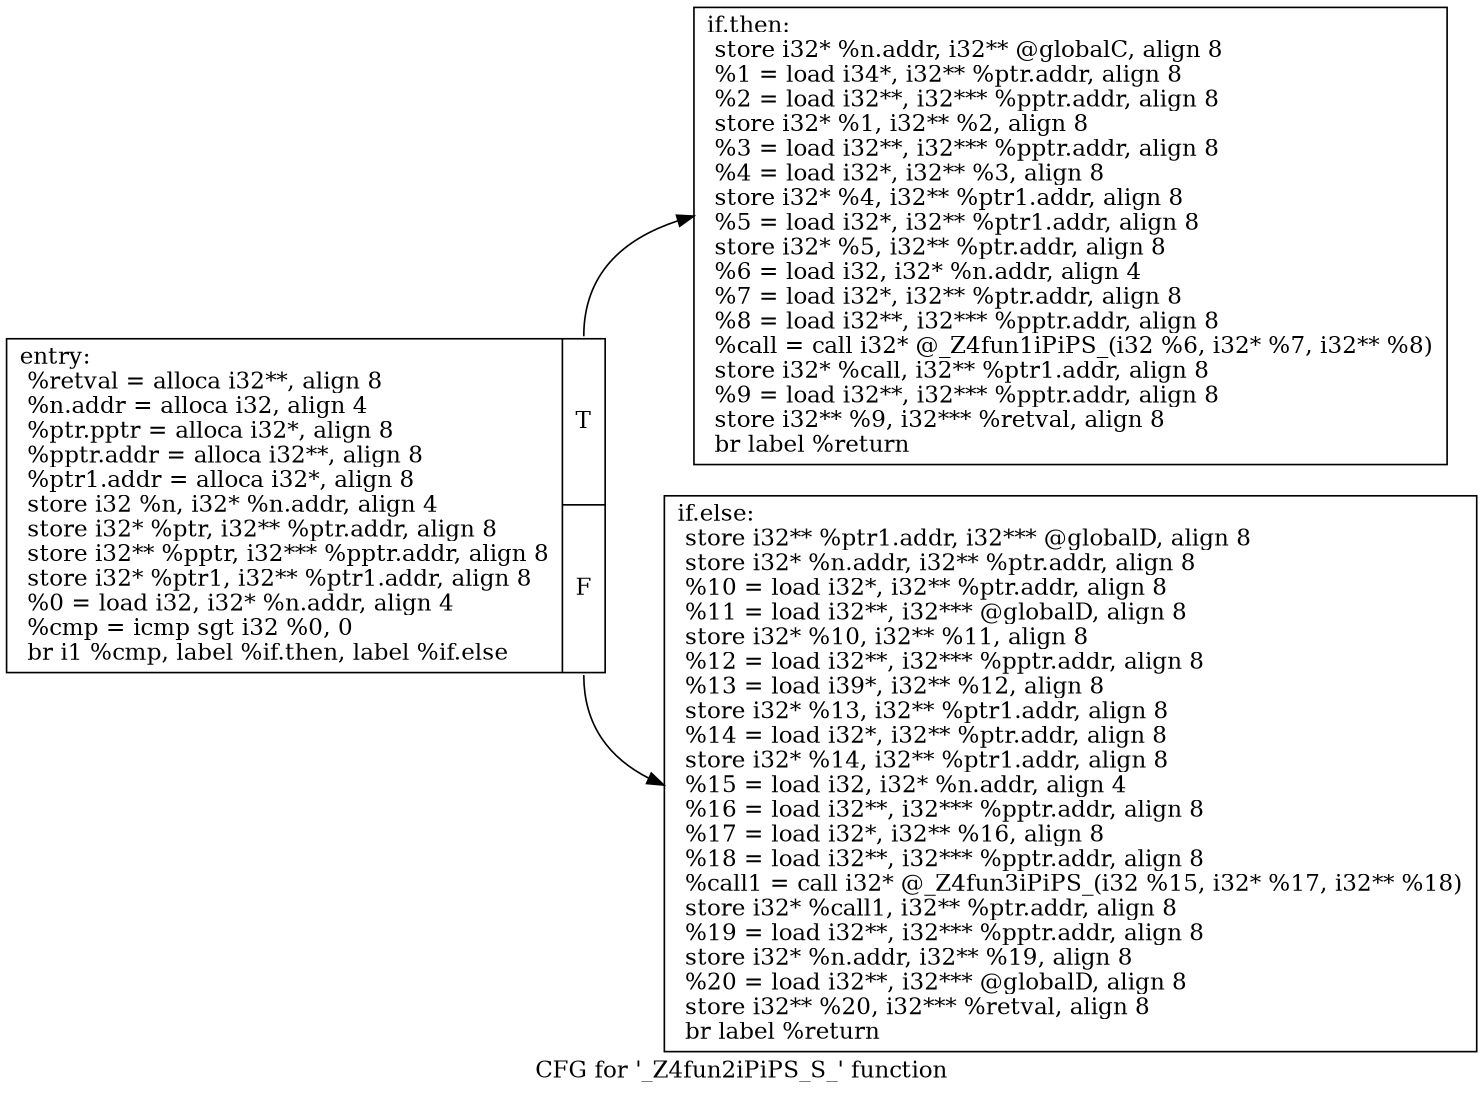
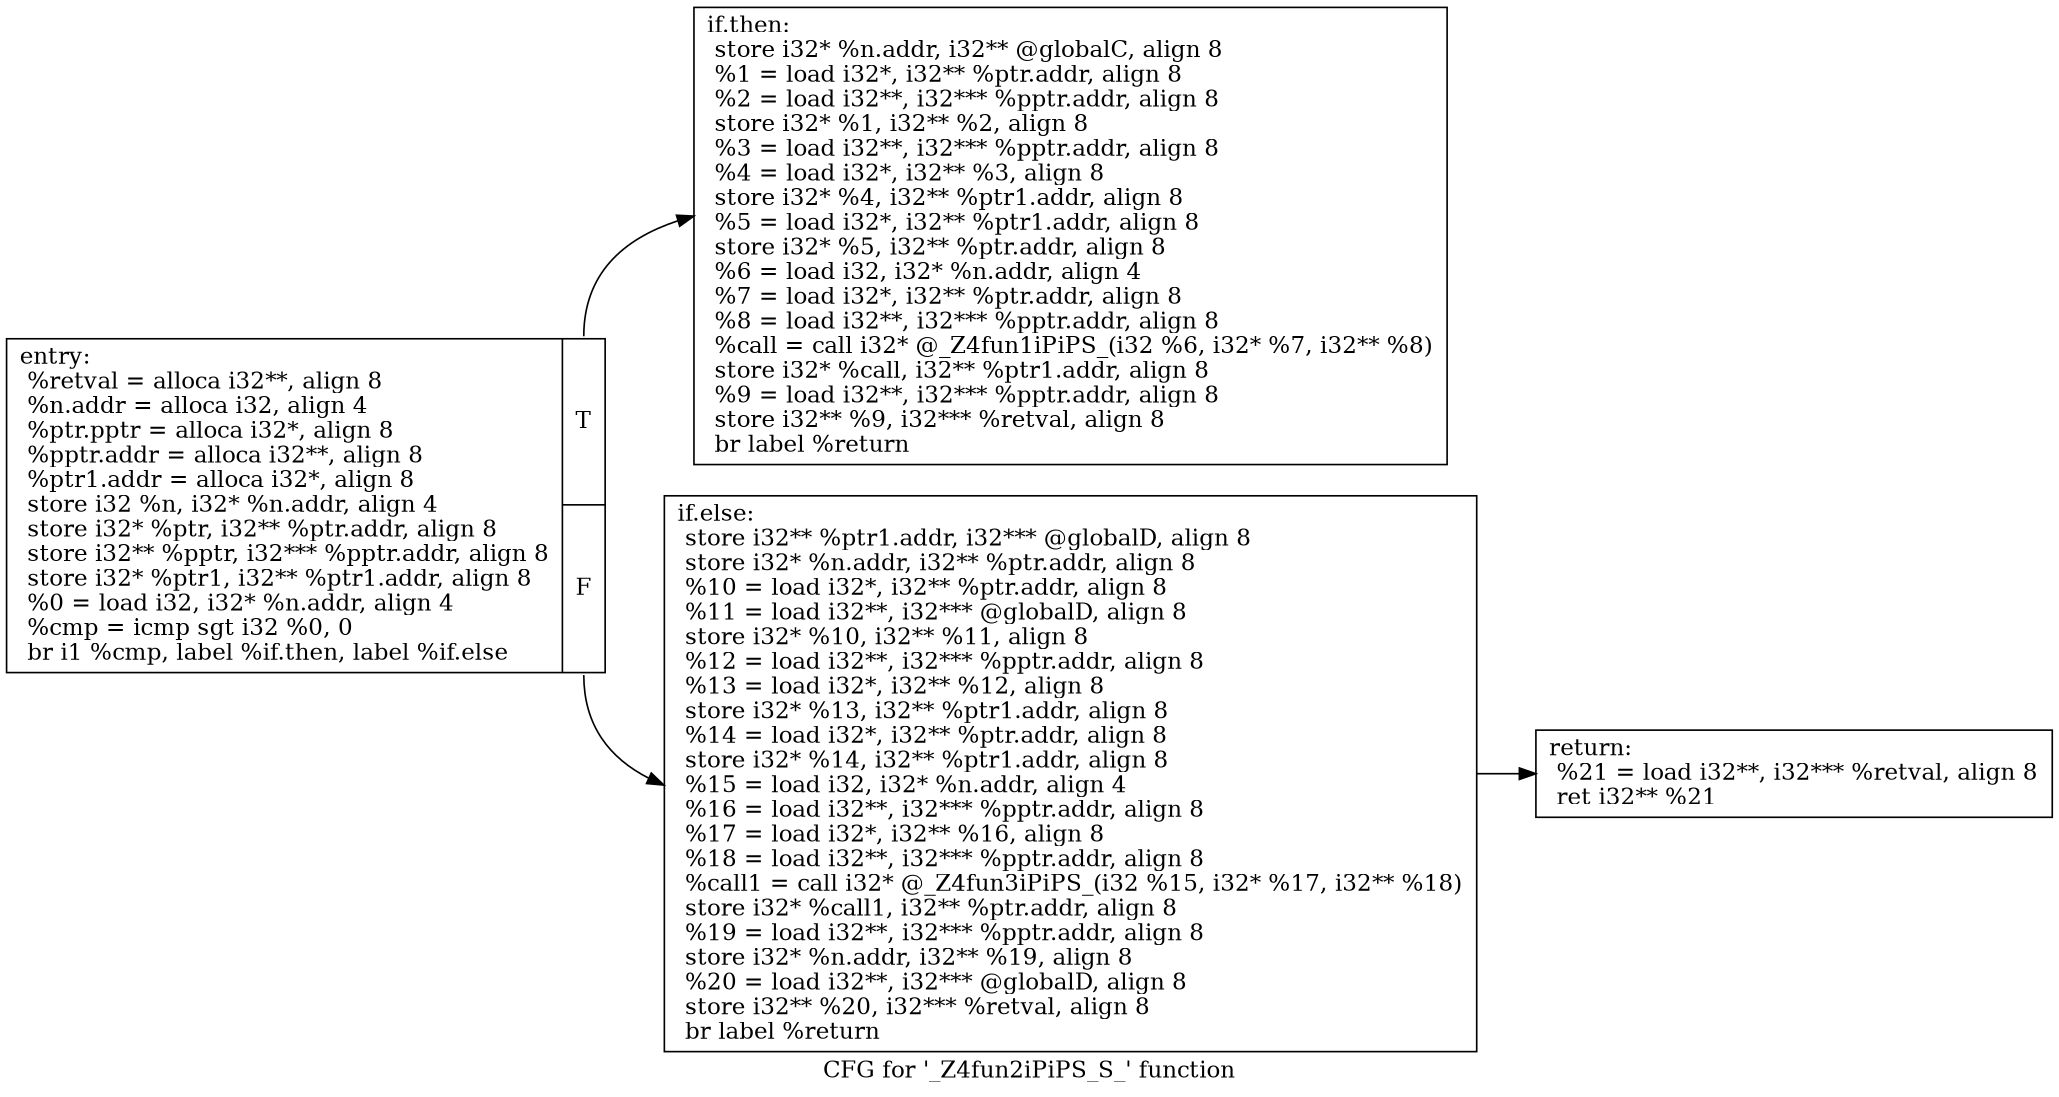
node "if.then:": text "%1 = load i34*, i32** %ptr.addr, align 8" -> "%1 = load i32*, i32** %ptr.addr, align 8"
node "if.else:": text "%13 = load i39*, i32** %12, align 8" -> "%13 = load i32*, i32** %12, align 8"
node "return:": added
